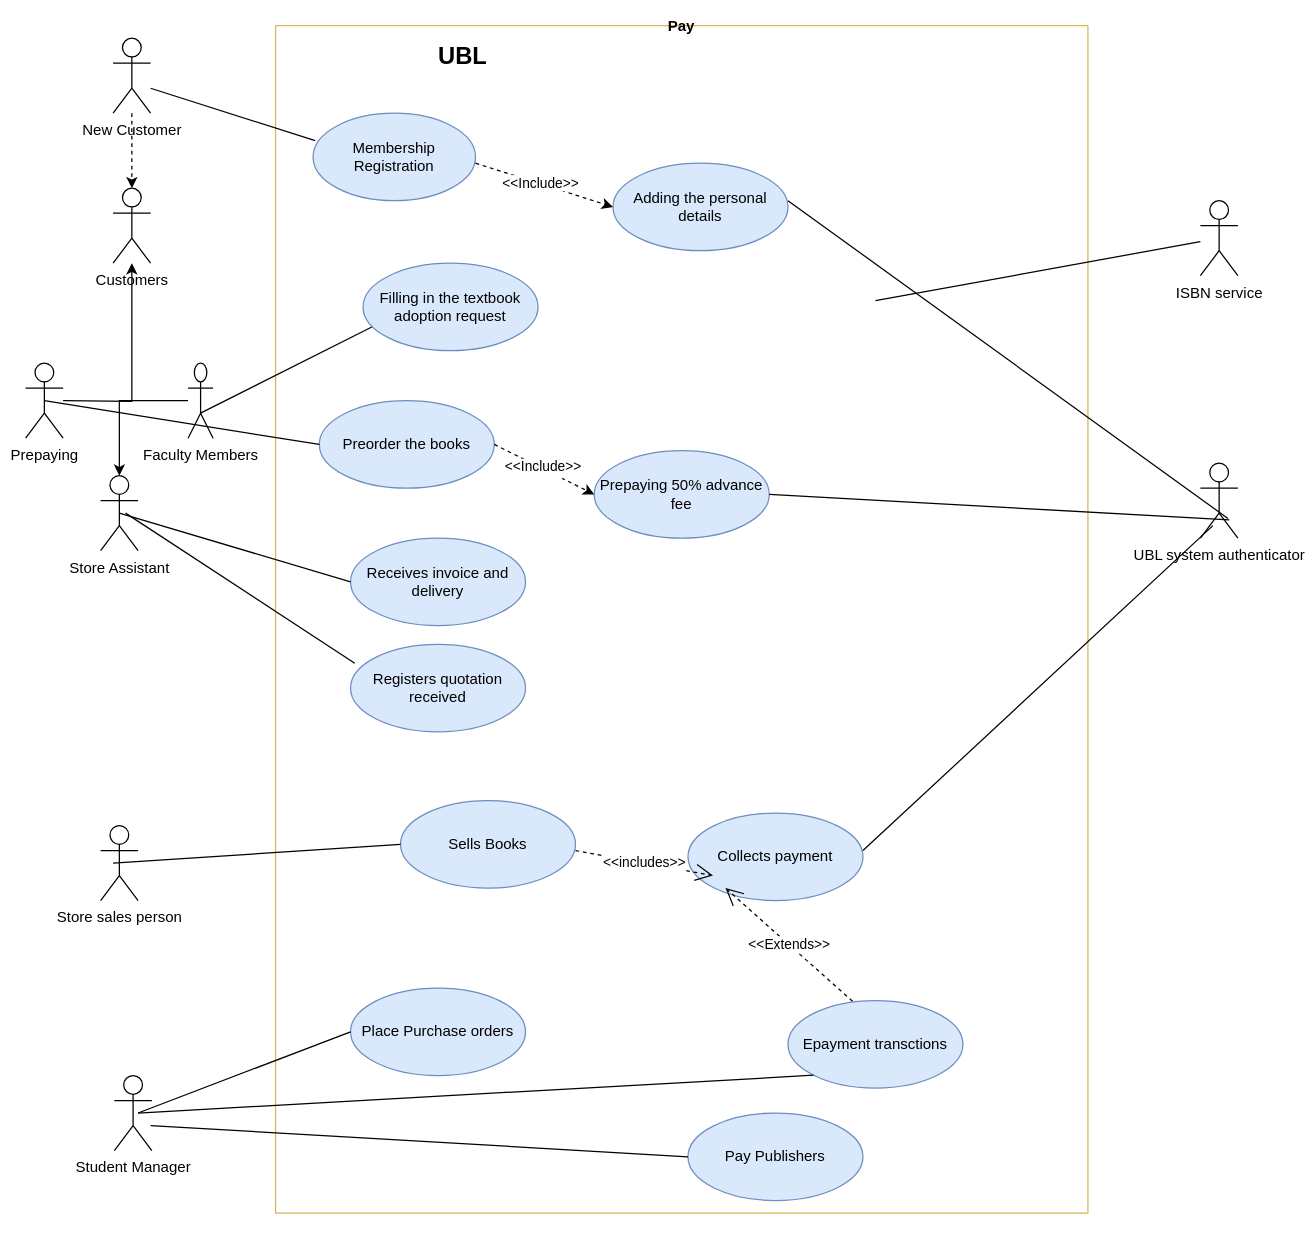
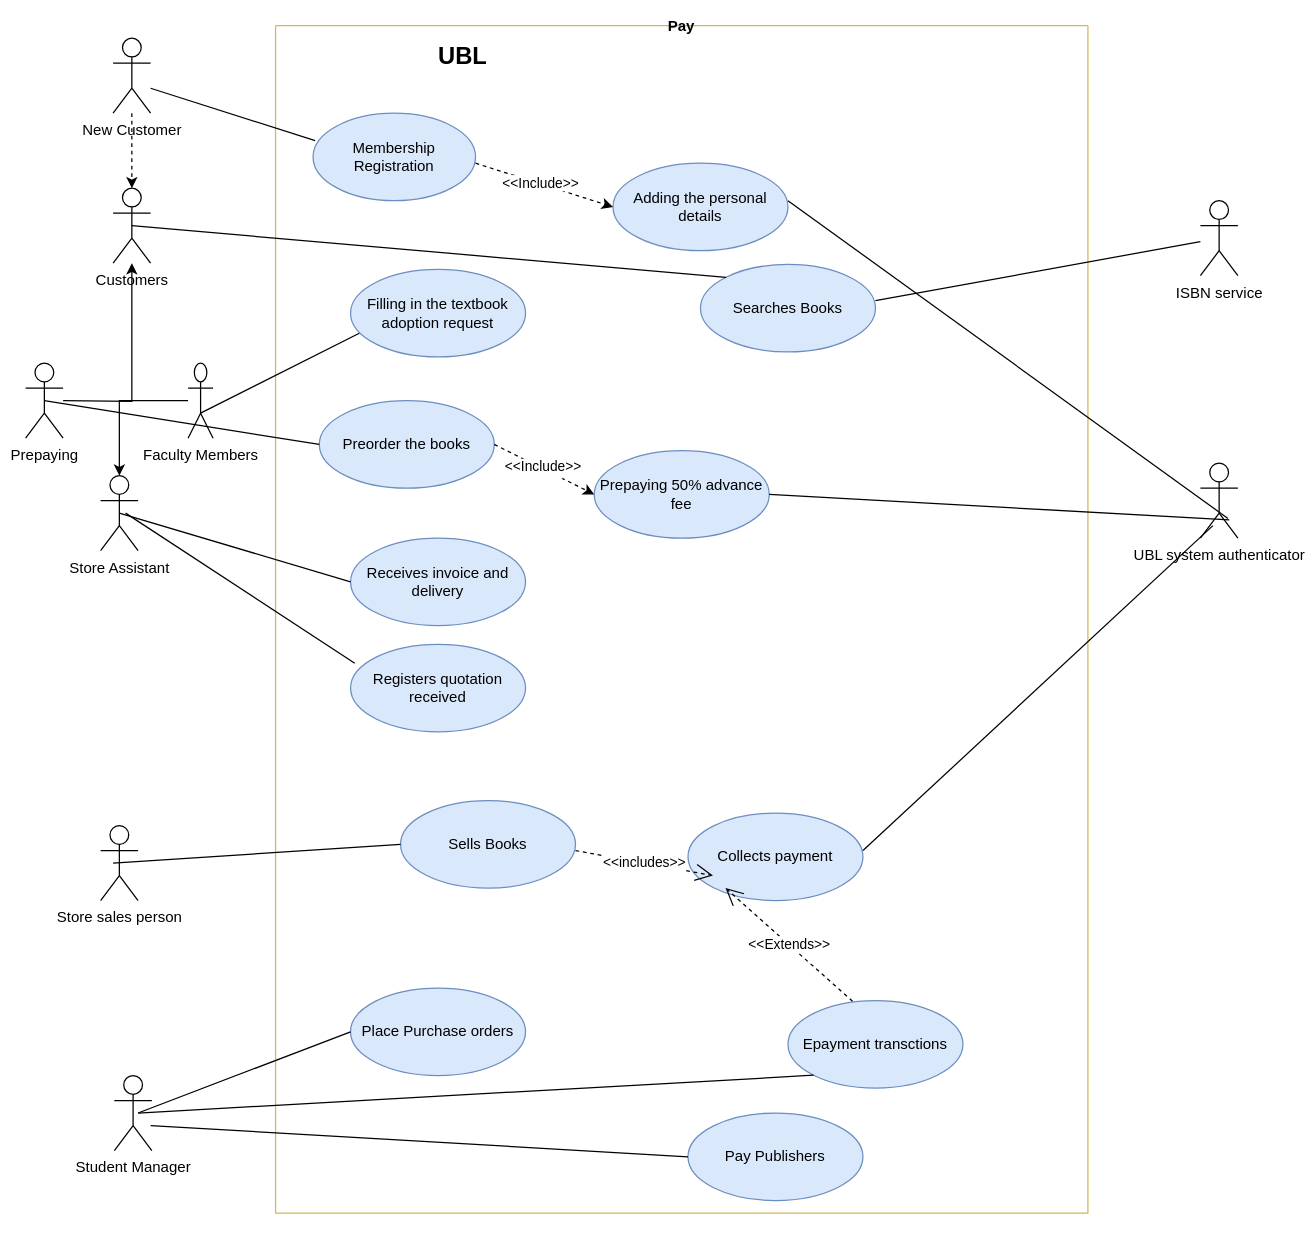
edge "Customers" -- "Searches Books": added
node "Filling in the textbook adoption request": moved (451, 307) -> (438, 313)
node "Searches Books": added
